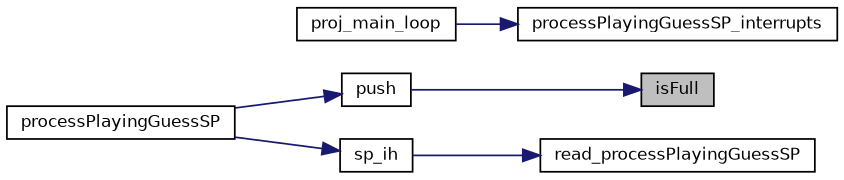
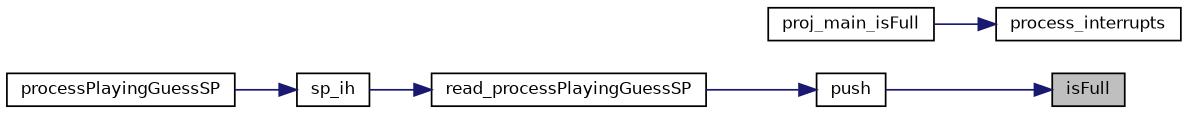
node "proj_main_loop": label "proj_main_loop" -> "proj_main_isFull"
node "processPlayingGuessSP_interrupts": label "processPlayingGuessSP_interrupts" -> "process_interrupts"
edge "processPlayingGuessSP" -> "push": now "read_processPlayingGuessSP" -> "push"
